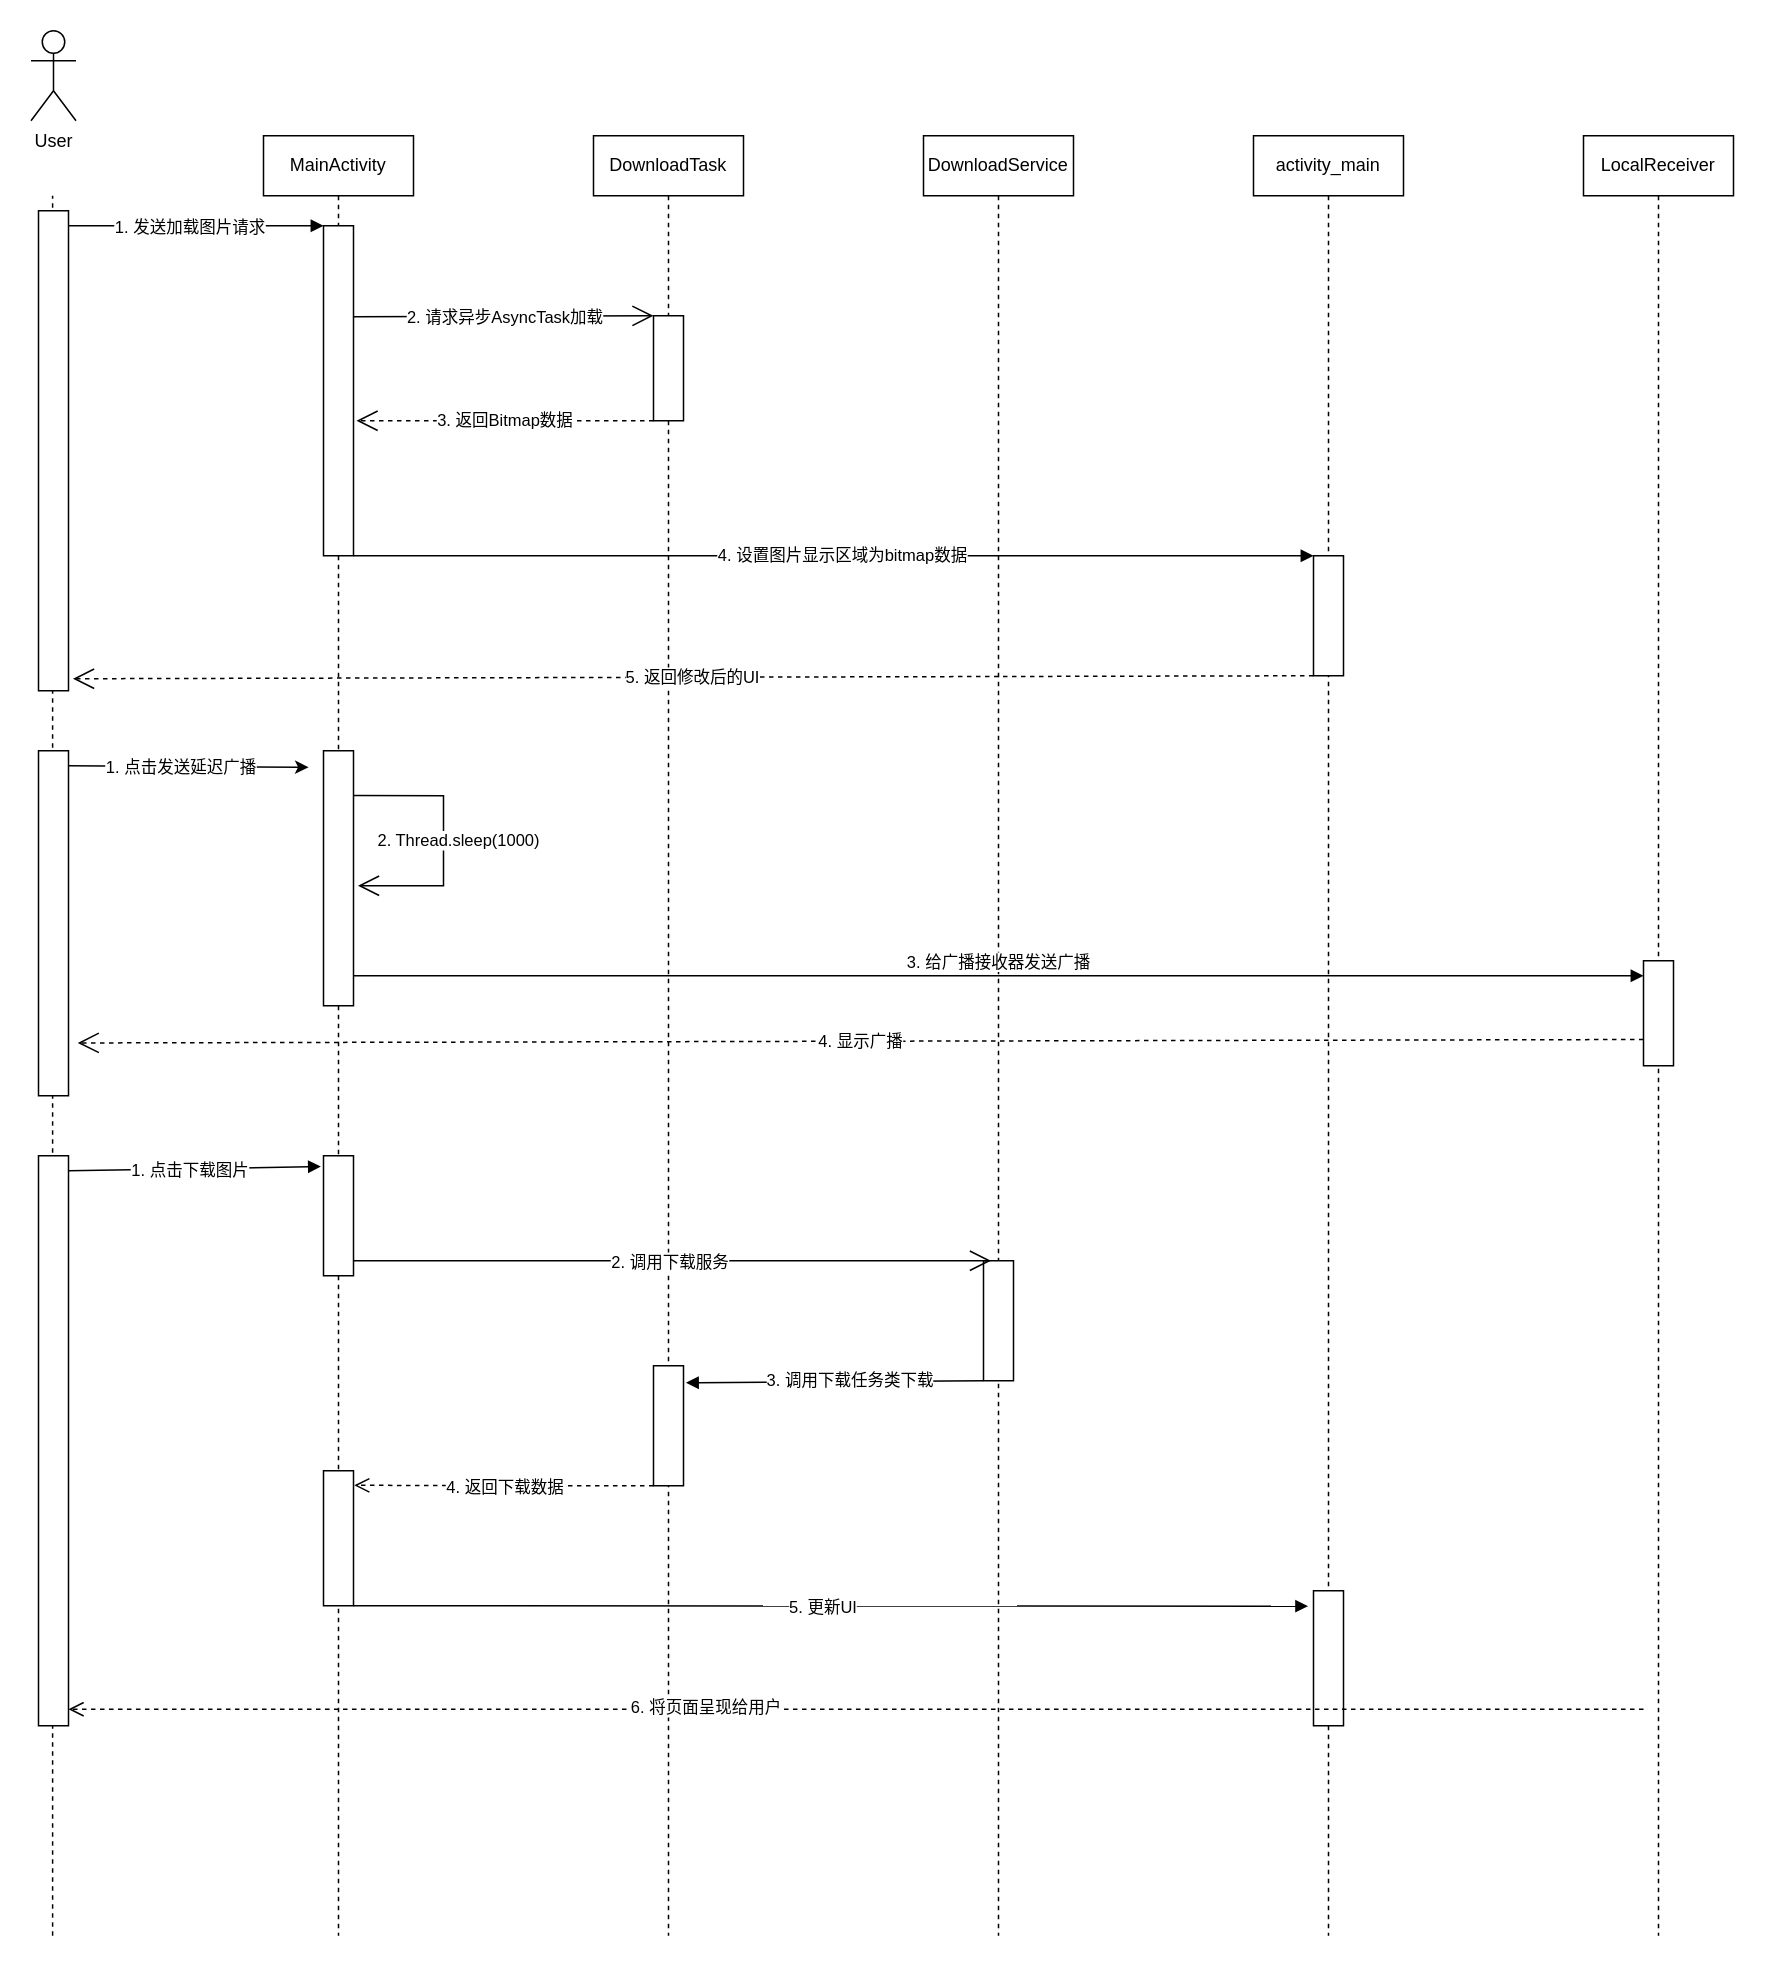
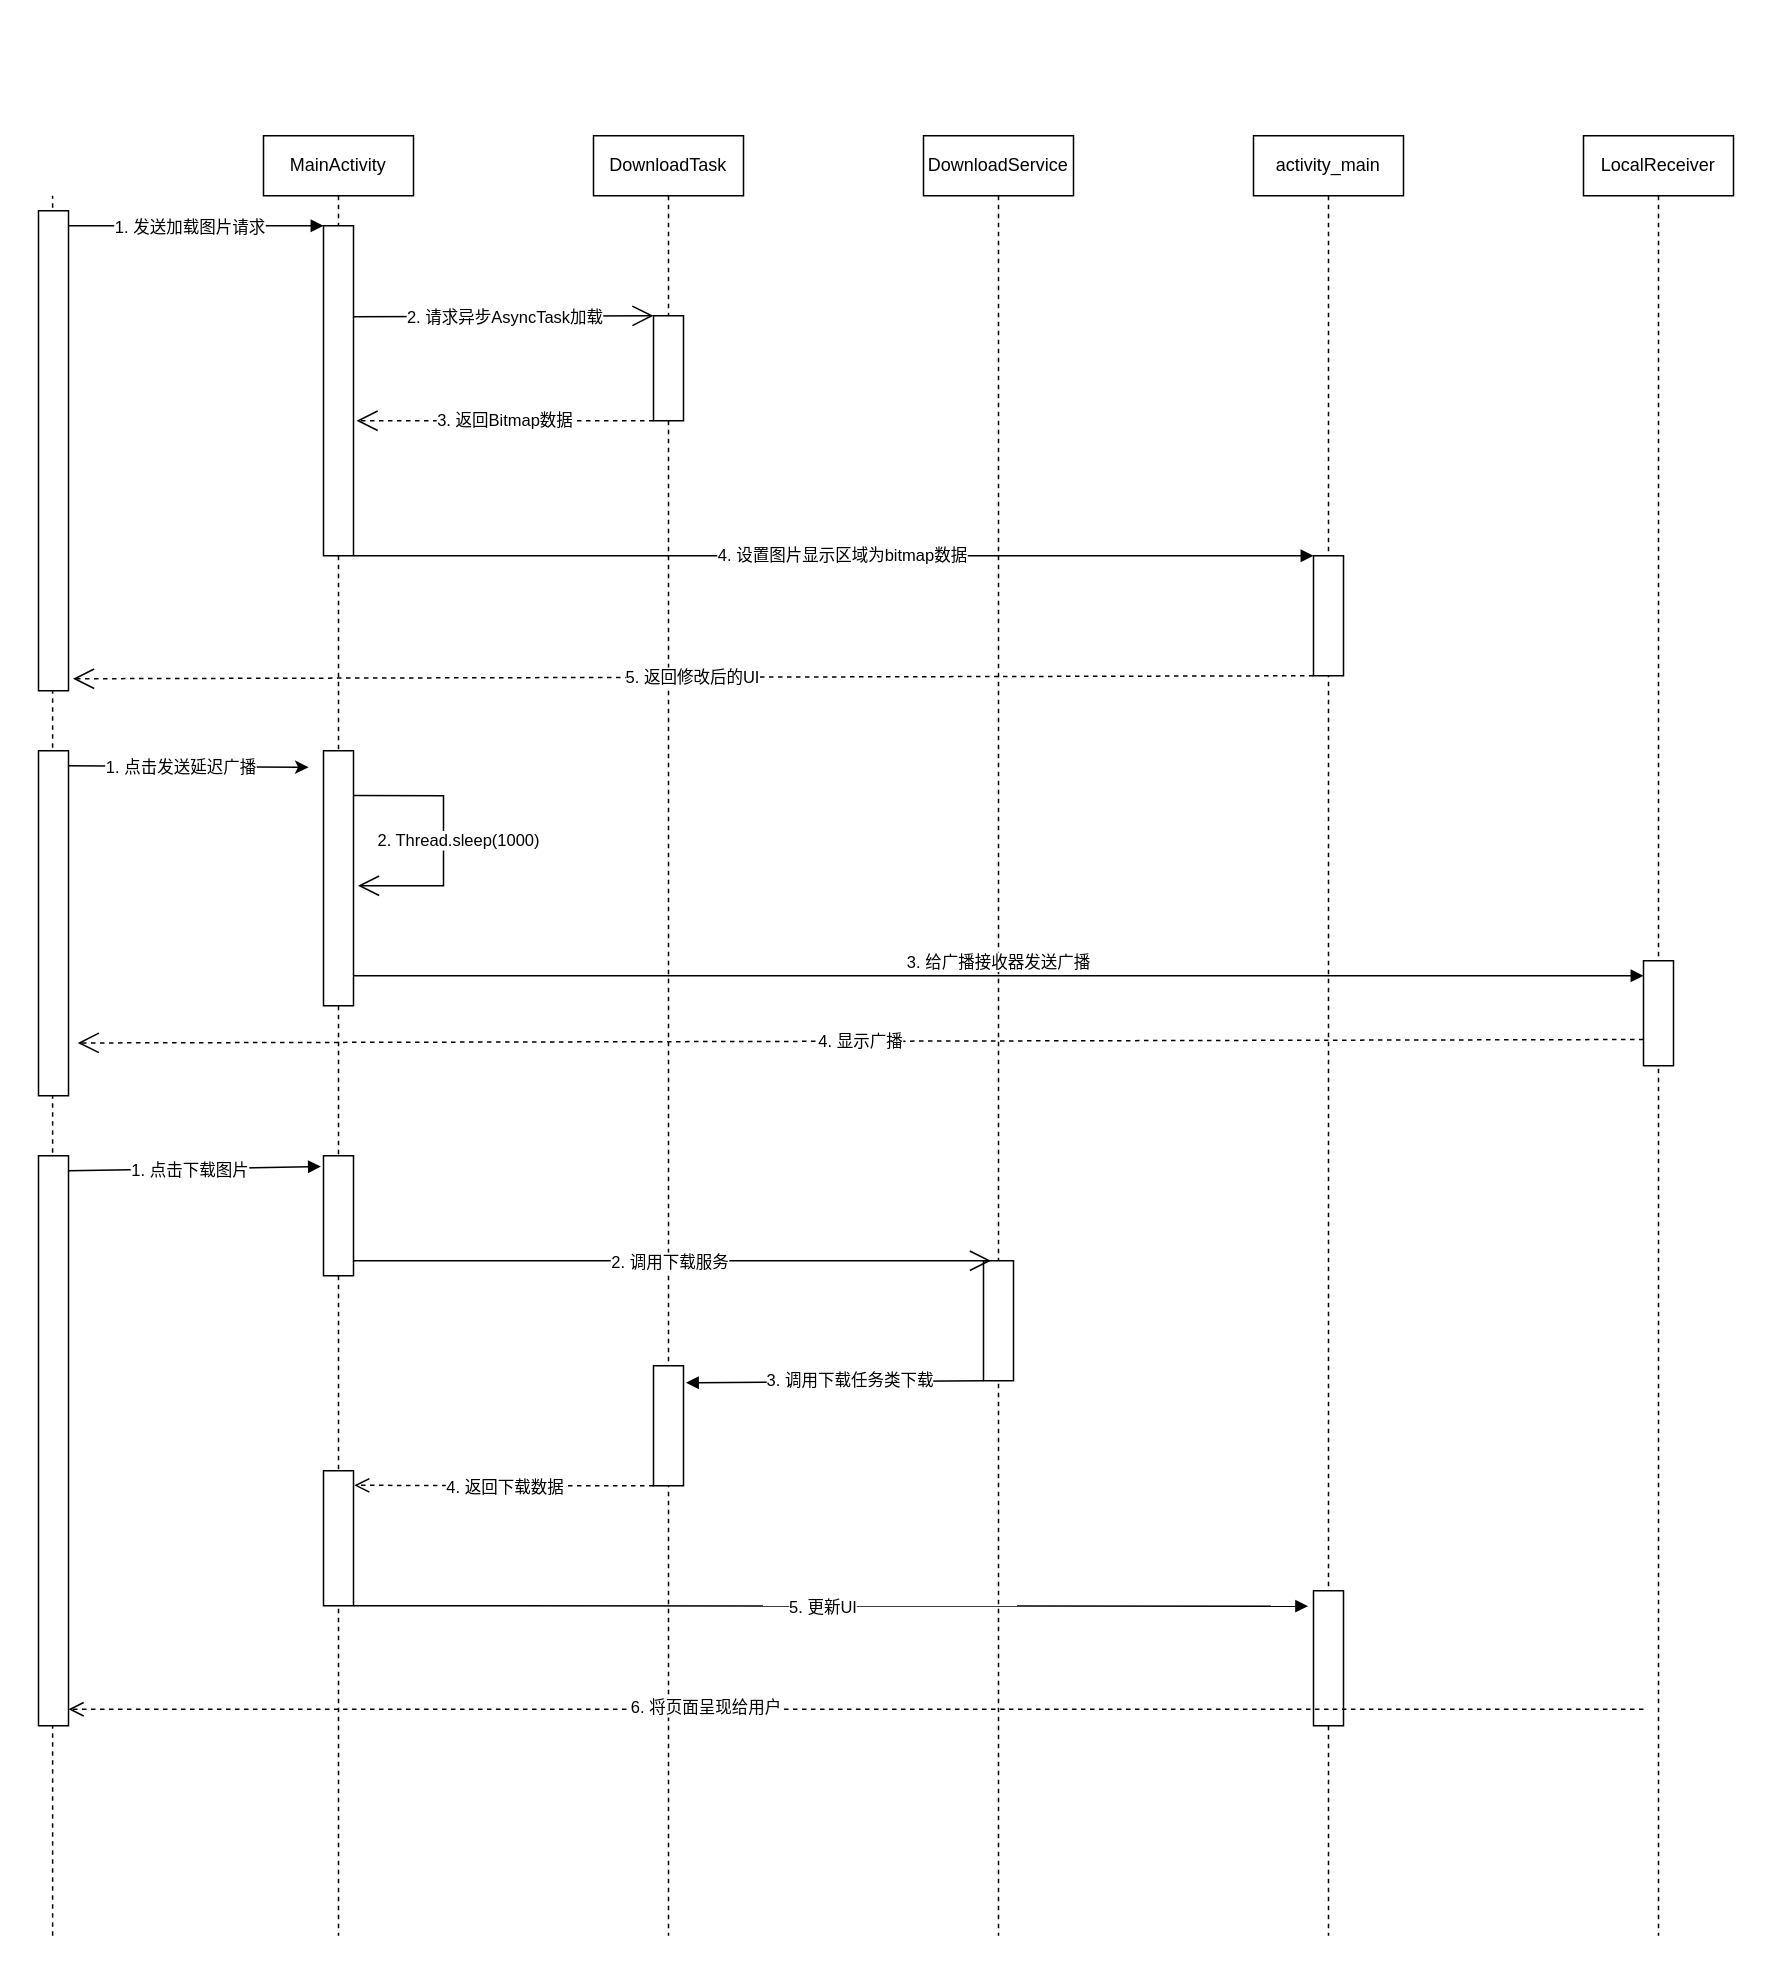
node "User": removed
